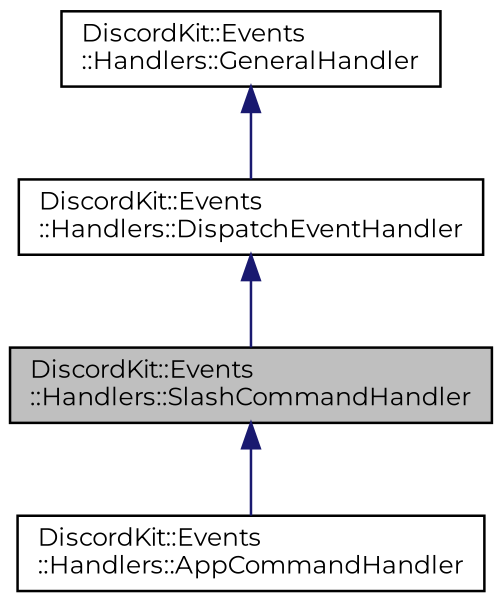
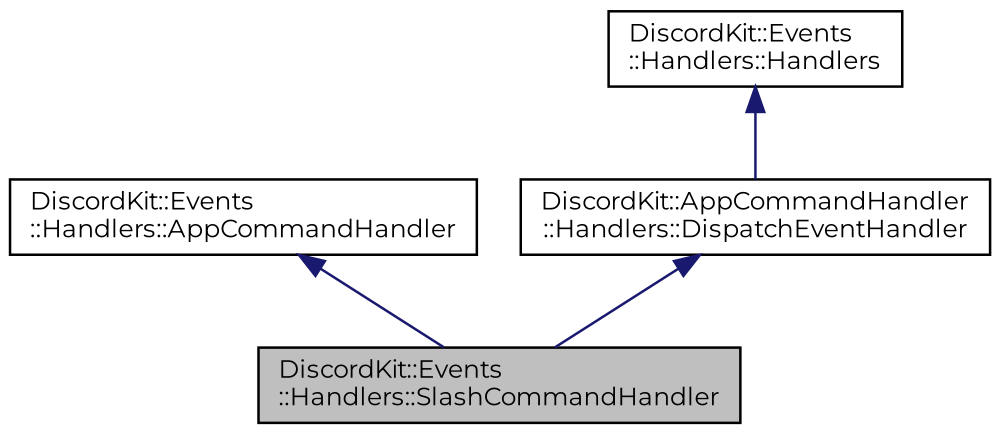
node "DiscordKit::Events ::Handlers::GeneralHandler": label "DiscordKit::Events ::Handlers::GeneralHandler" -> "DiscordKit::Events ::Handlers::Handlers"
node "DiscordKit::Events ::Handlers::DispatchEventHandler": label "DiscordKit::Events ::Handlers::DispatchEventHandler" -> "DiscordKit::AppCommandHandler ::Handlers::DispatchEventHandler"
edge "DiscordKit::Events ::Handlers::AppCommandHandler" -> "DiscordKit::Events ::Handlers::SlashCommandHandler": reversed
